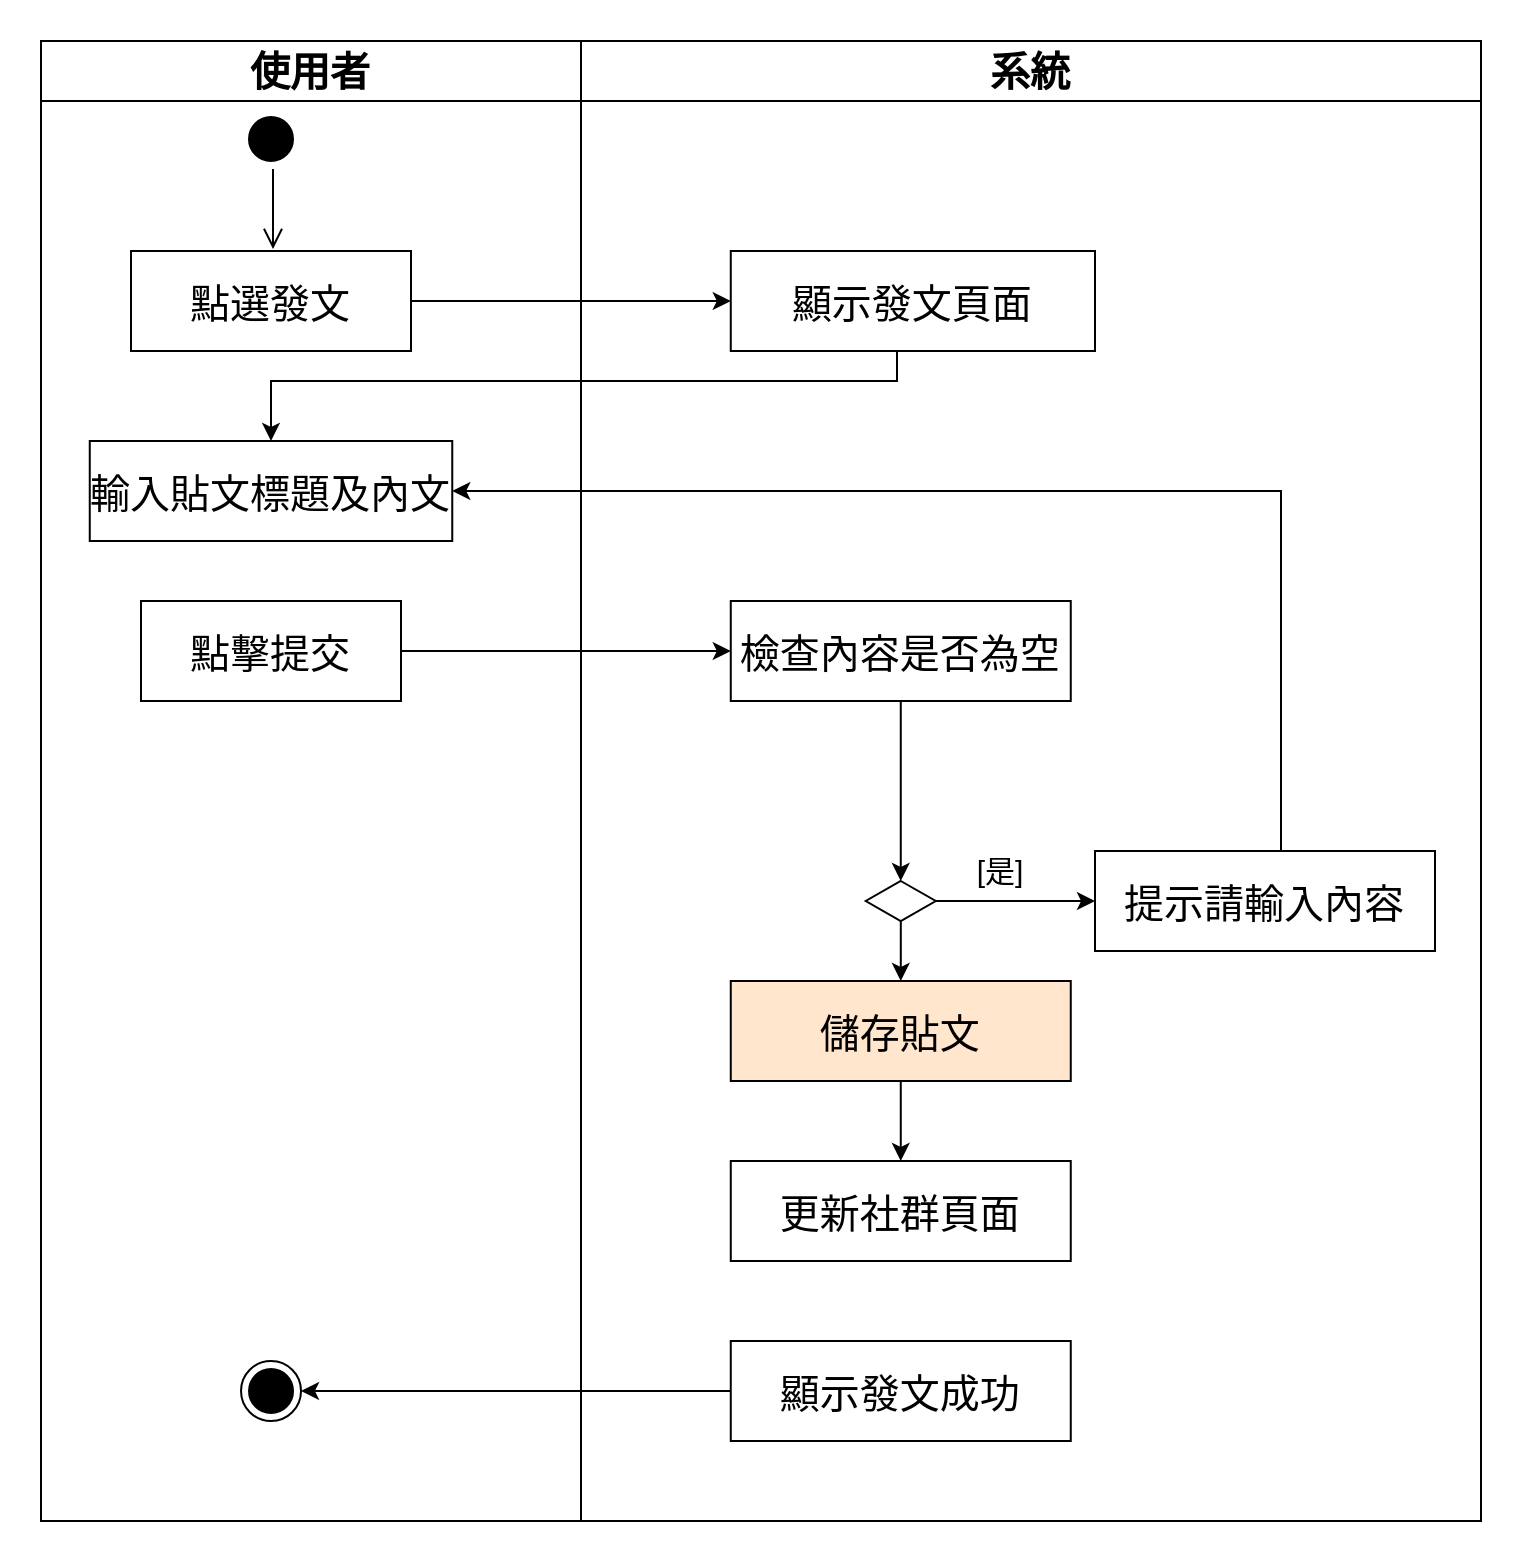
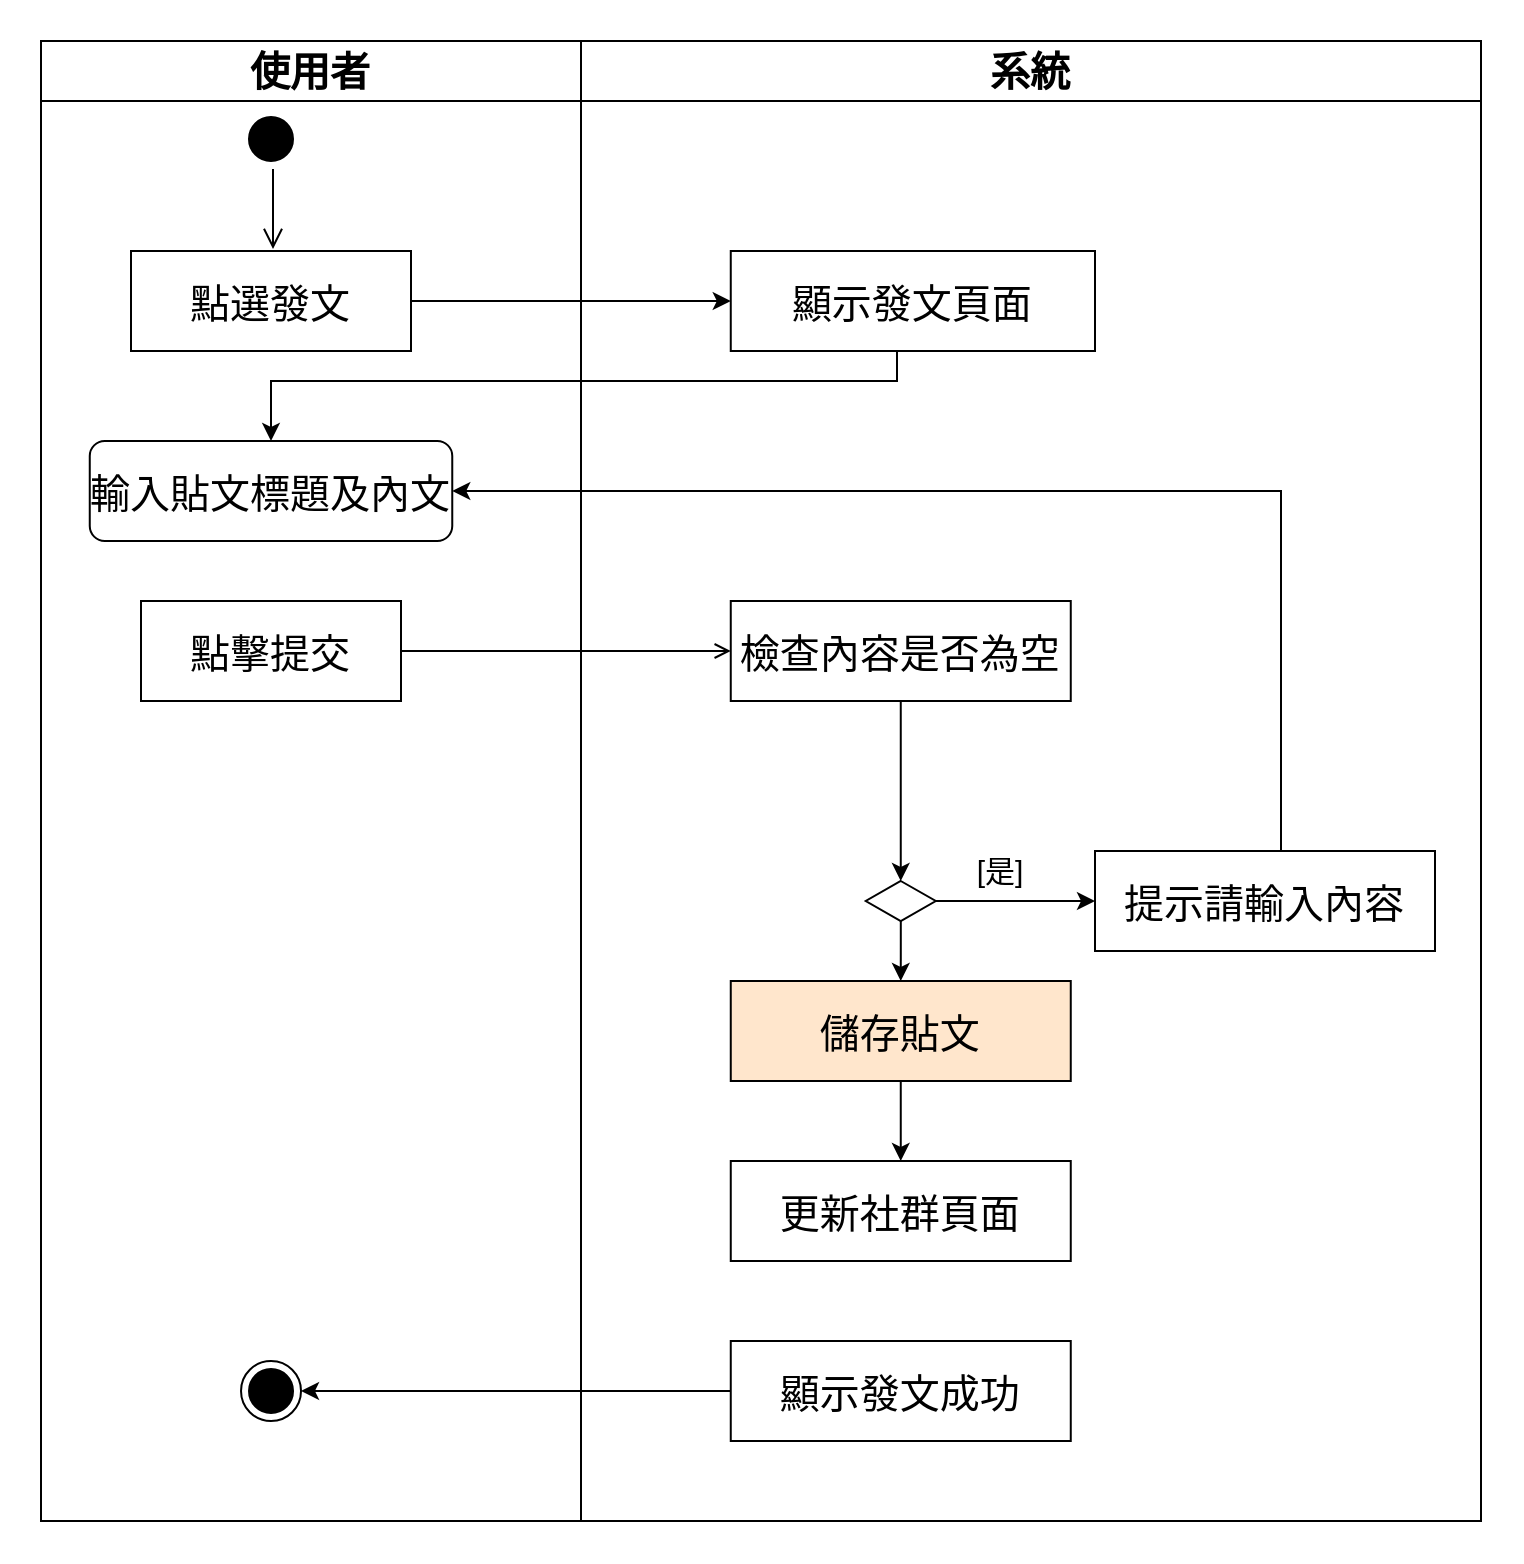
node "輸入貼文標題及內文": shape rectangle -> rounded rectangle
edge "點擊提交" -> "檢查內容是否為空": arrowhead classic -> open
